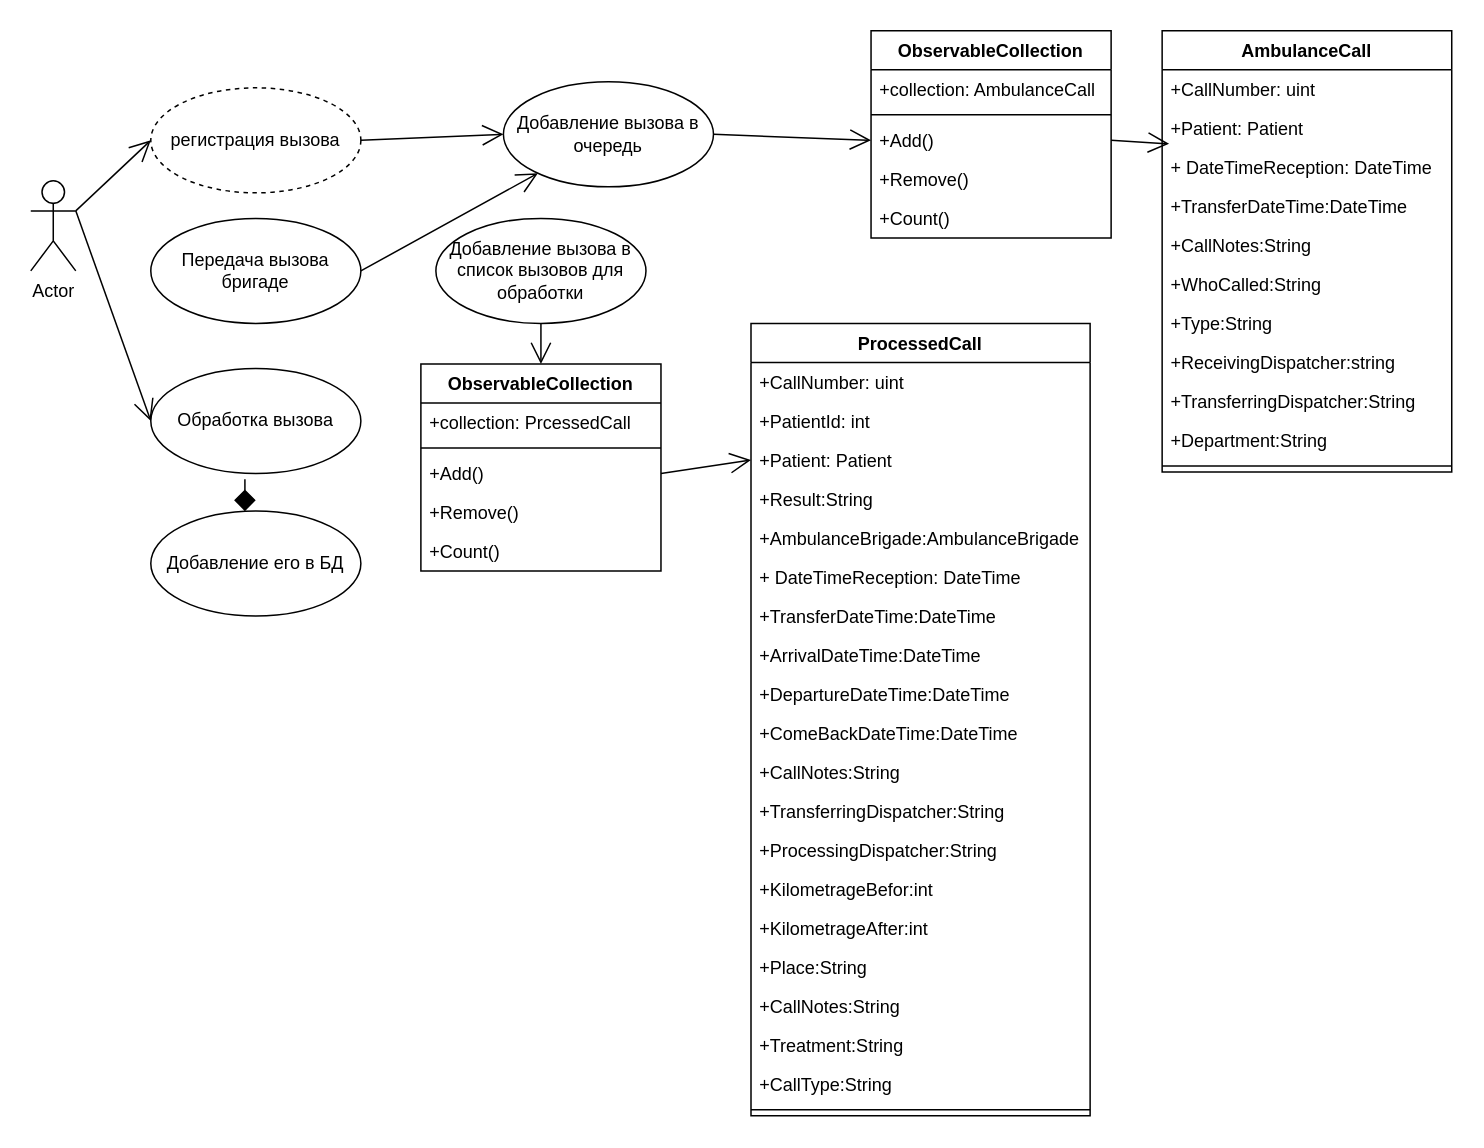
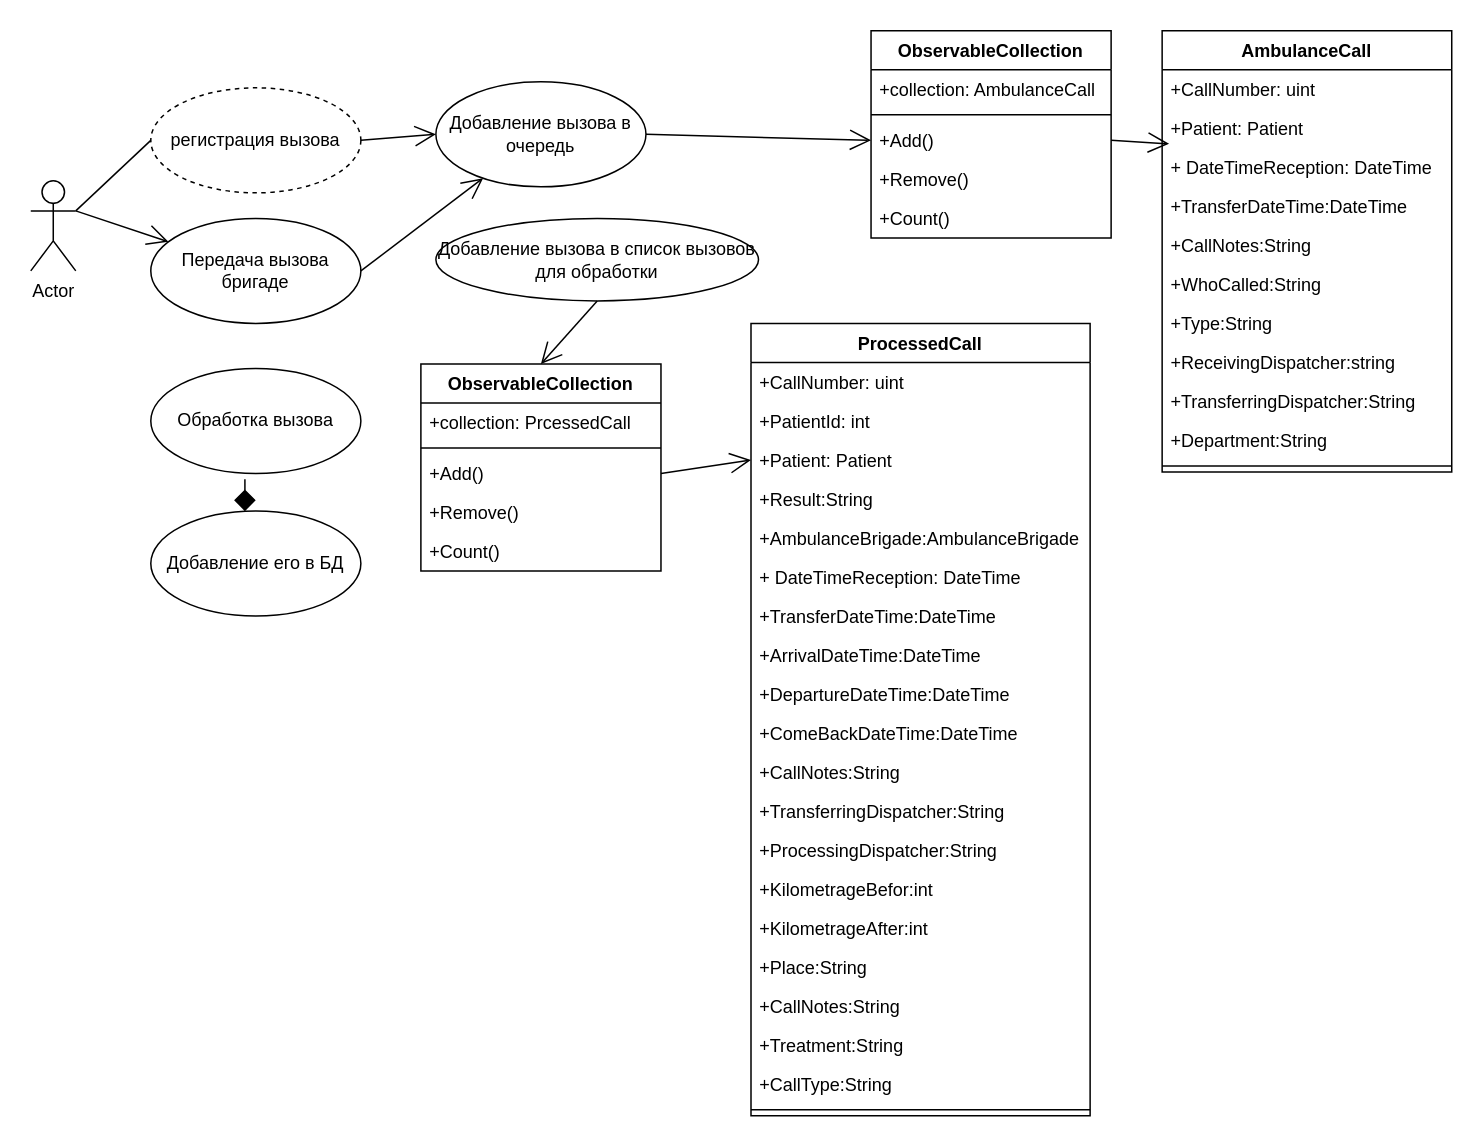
node "Добавление вызова в очередь": moved (608, 134) -> (541, 134)
edge "Actor" -> "регистрация вызова": arrowhead open -> none
node "Добавление вызова в список вызовов для обработки": size 210x105 -> 323x83
edge "Actor" -> "Обработка вызова": now "Actor" -> "Передача вызова бригаде"
